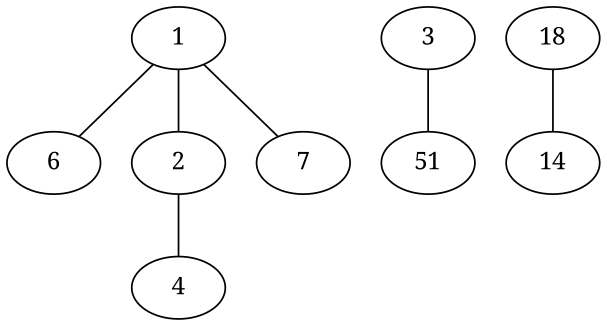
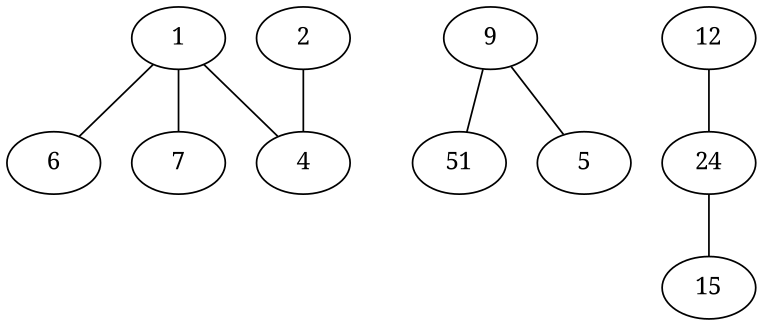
node "3": label "3" -> "9"
node "18": label "18" -> "12"
edge "1" -- "2": now "1" -- "4"
node "14": label "14" -> "24"
node "5": added
node "15": added
